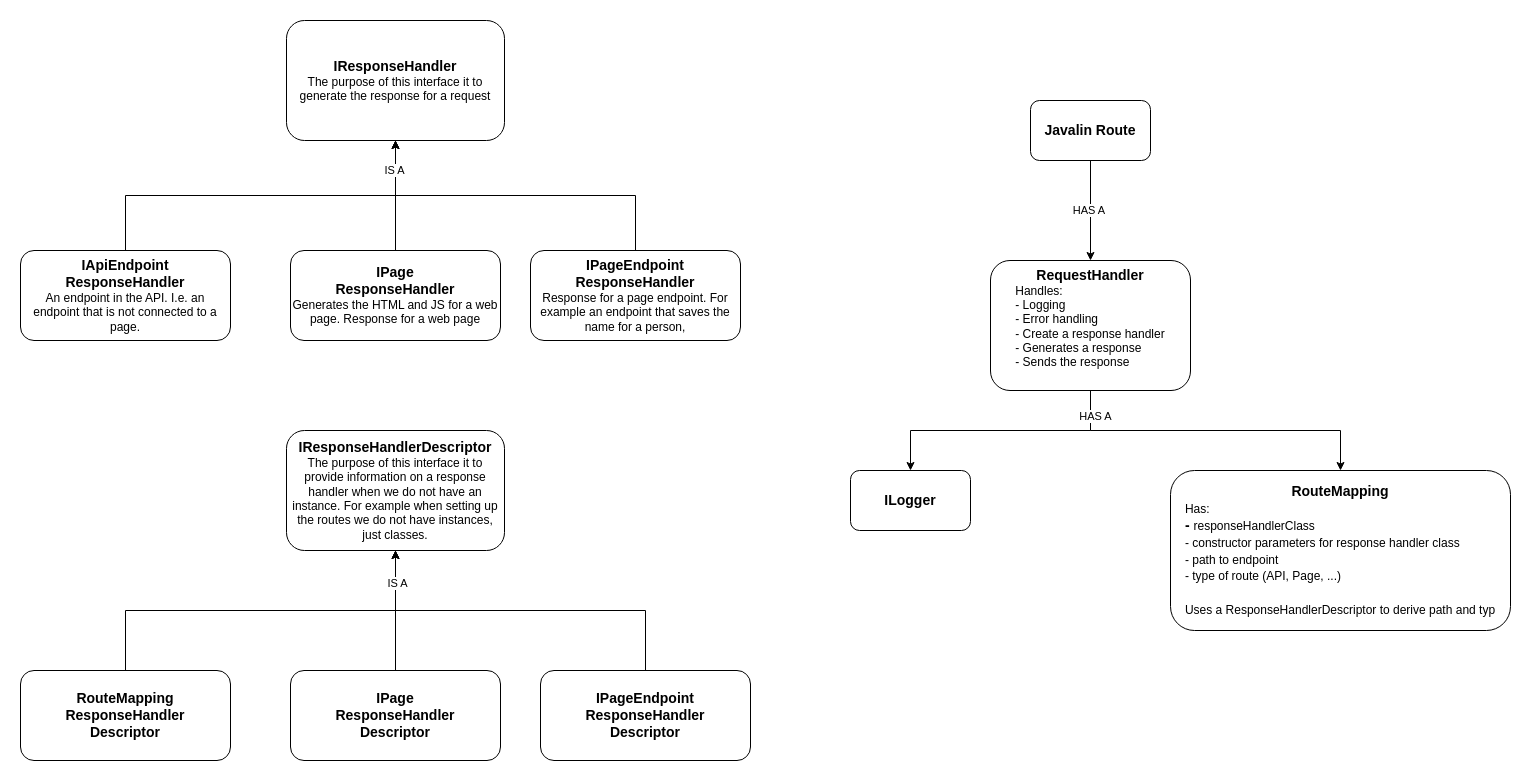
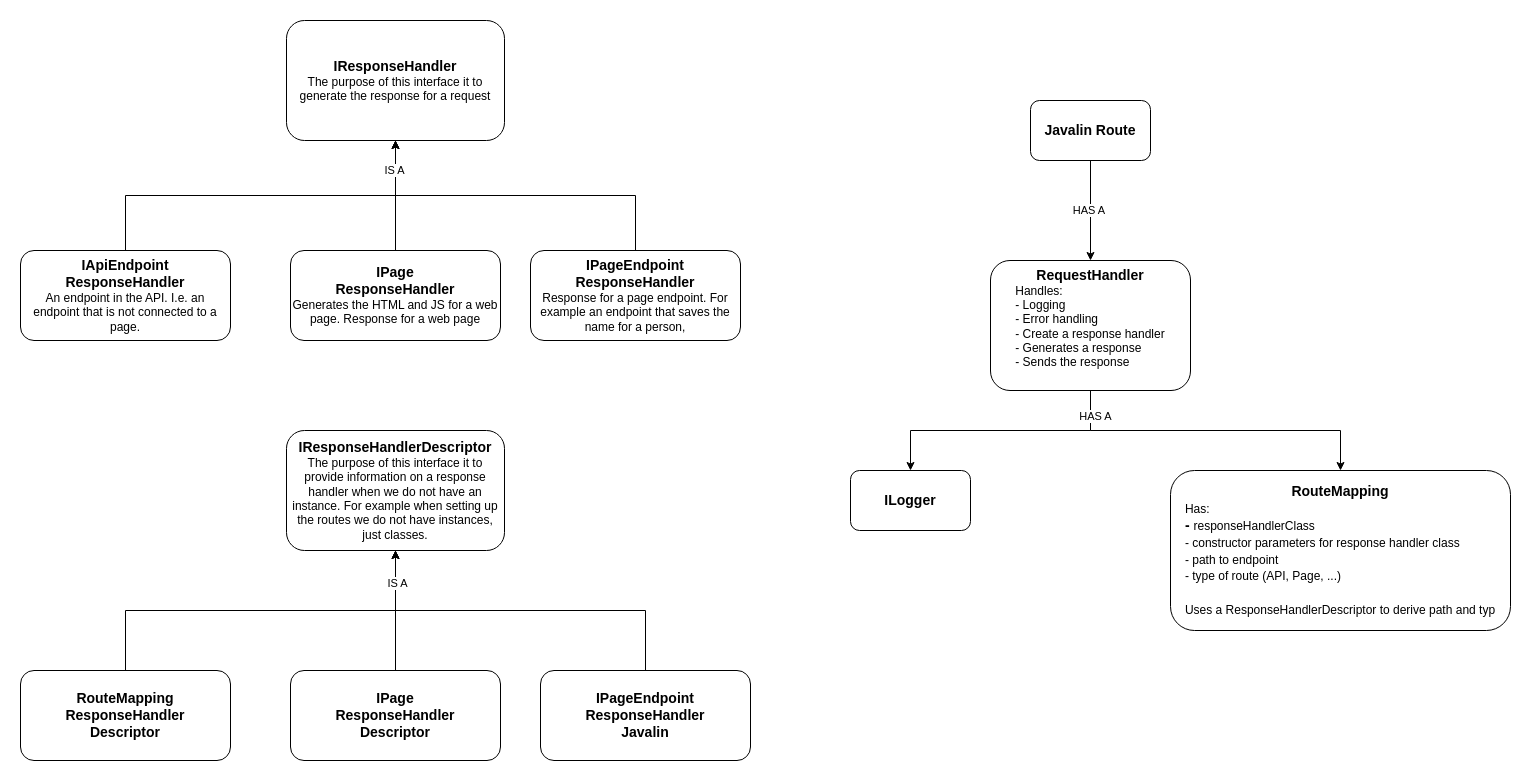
node "IPageEndpoint ResponseHandler Descriptor": label "IPageEndpoint ResponseHandler Descriptor" -> "IPageEndpoint ResponseHandler Javalin"
